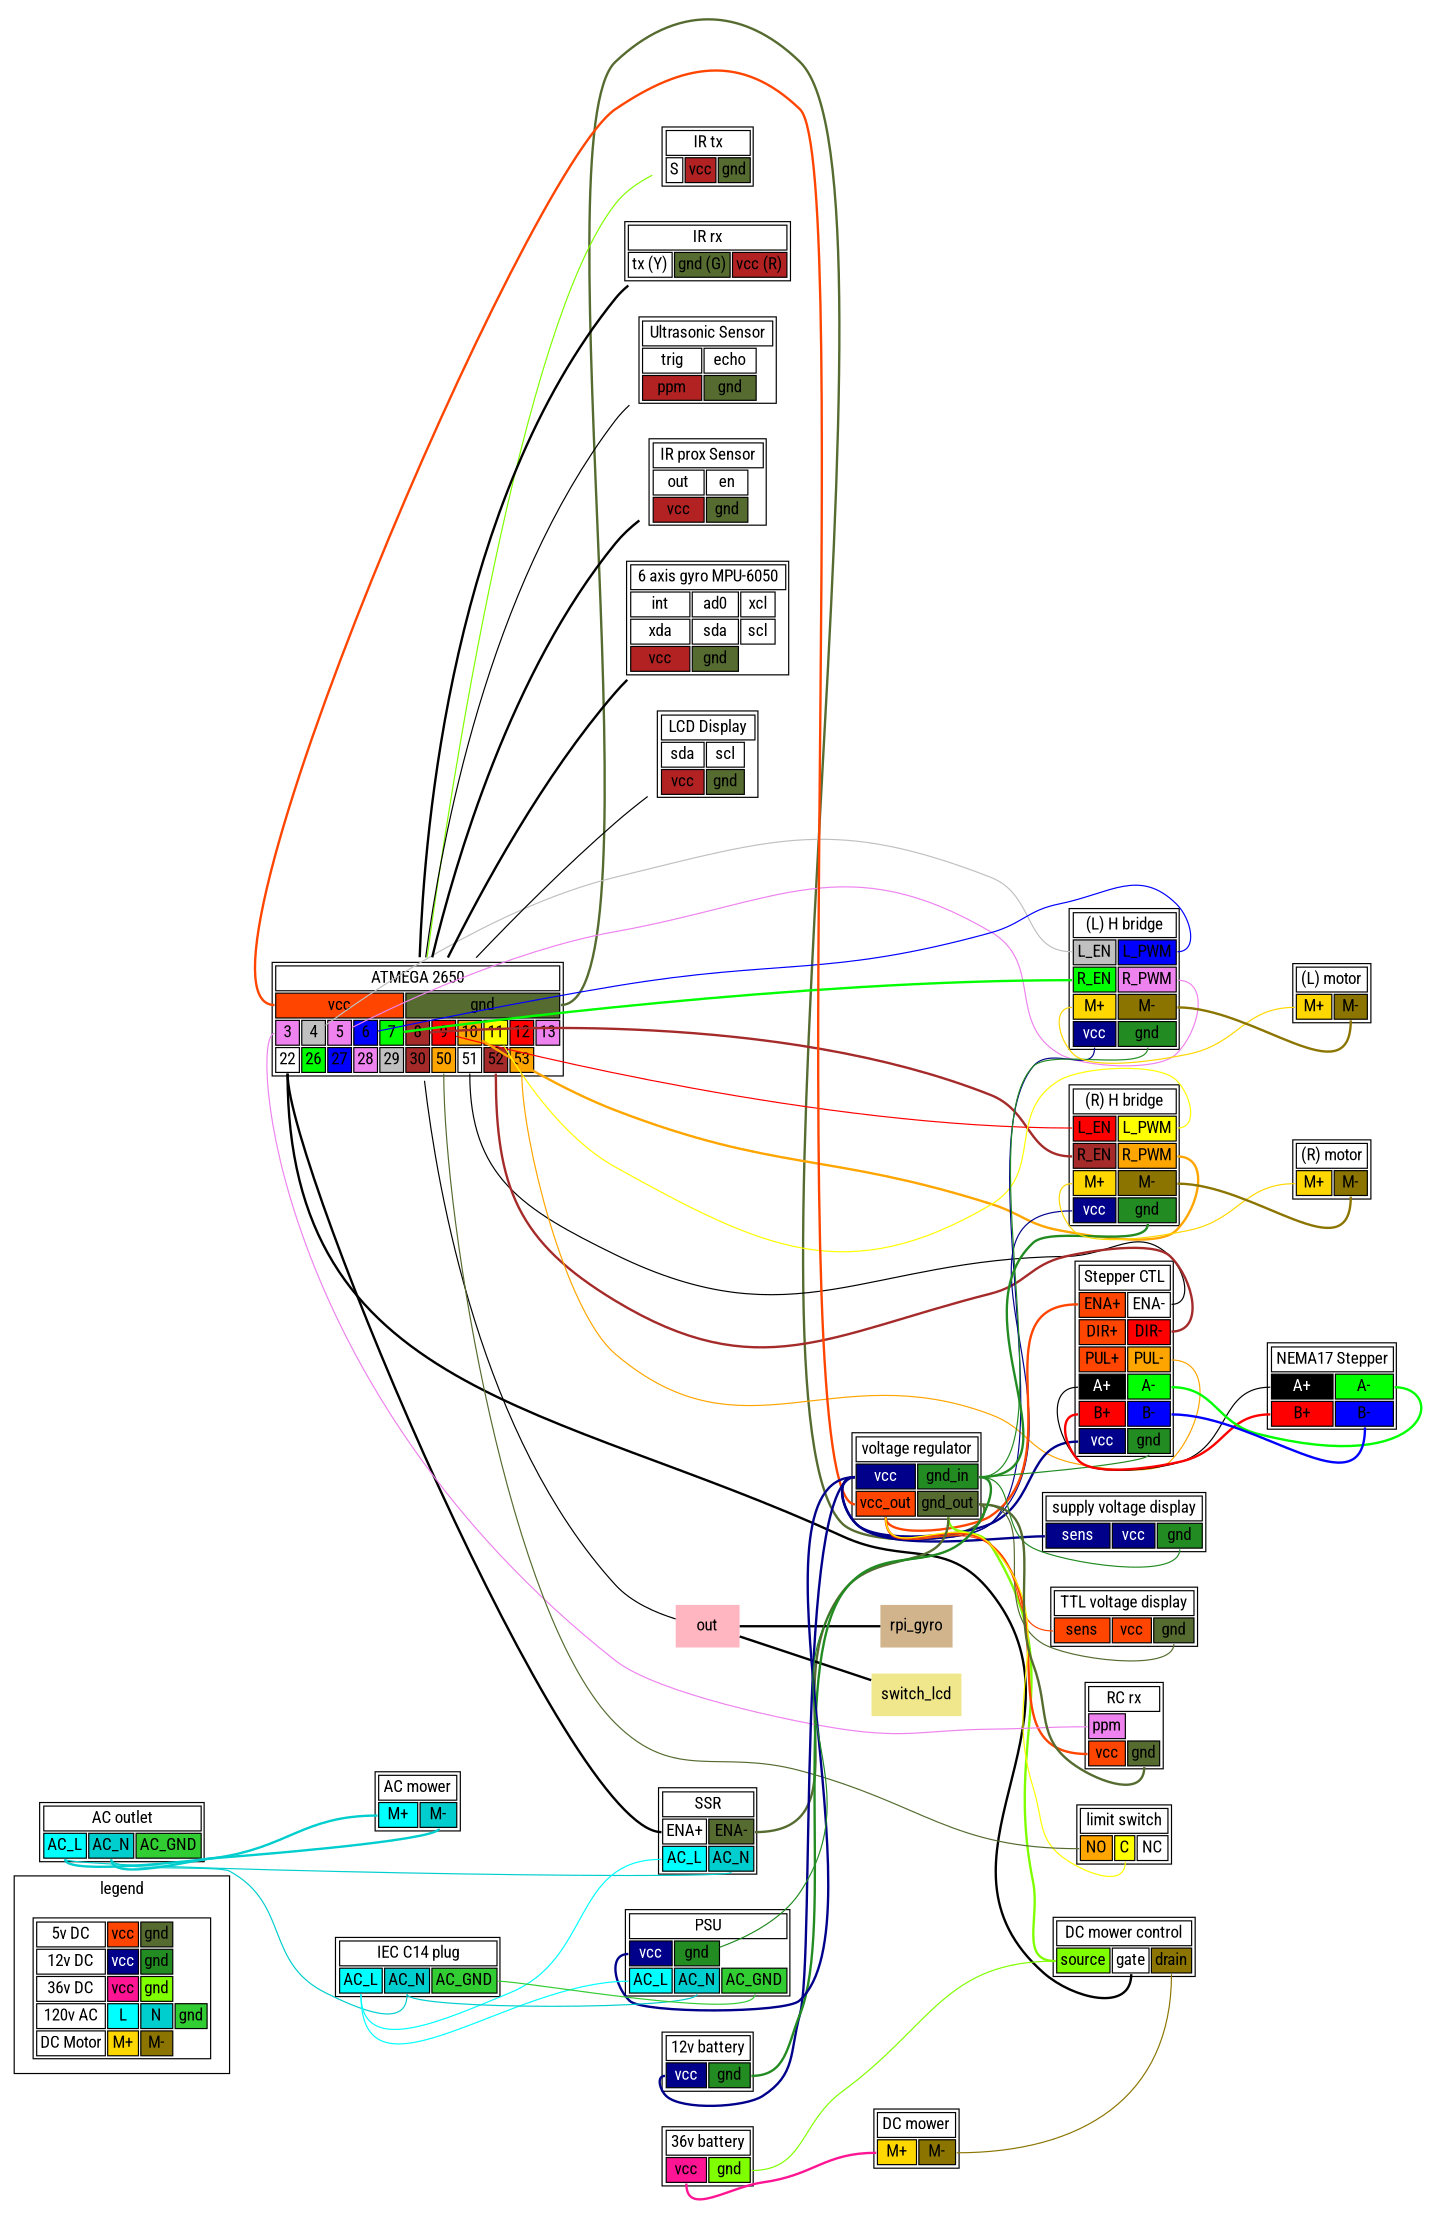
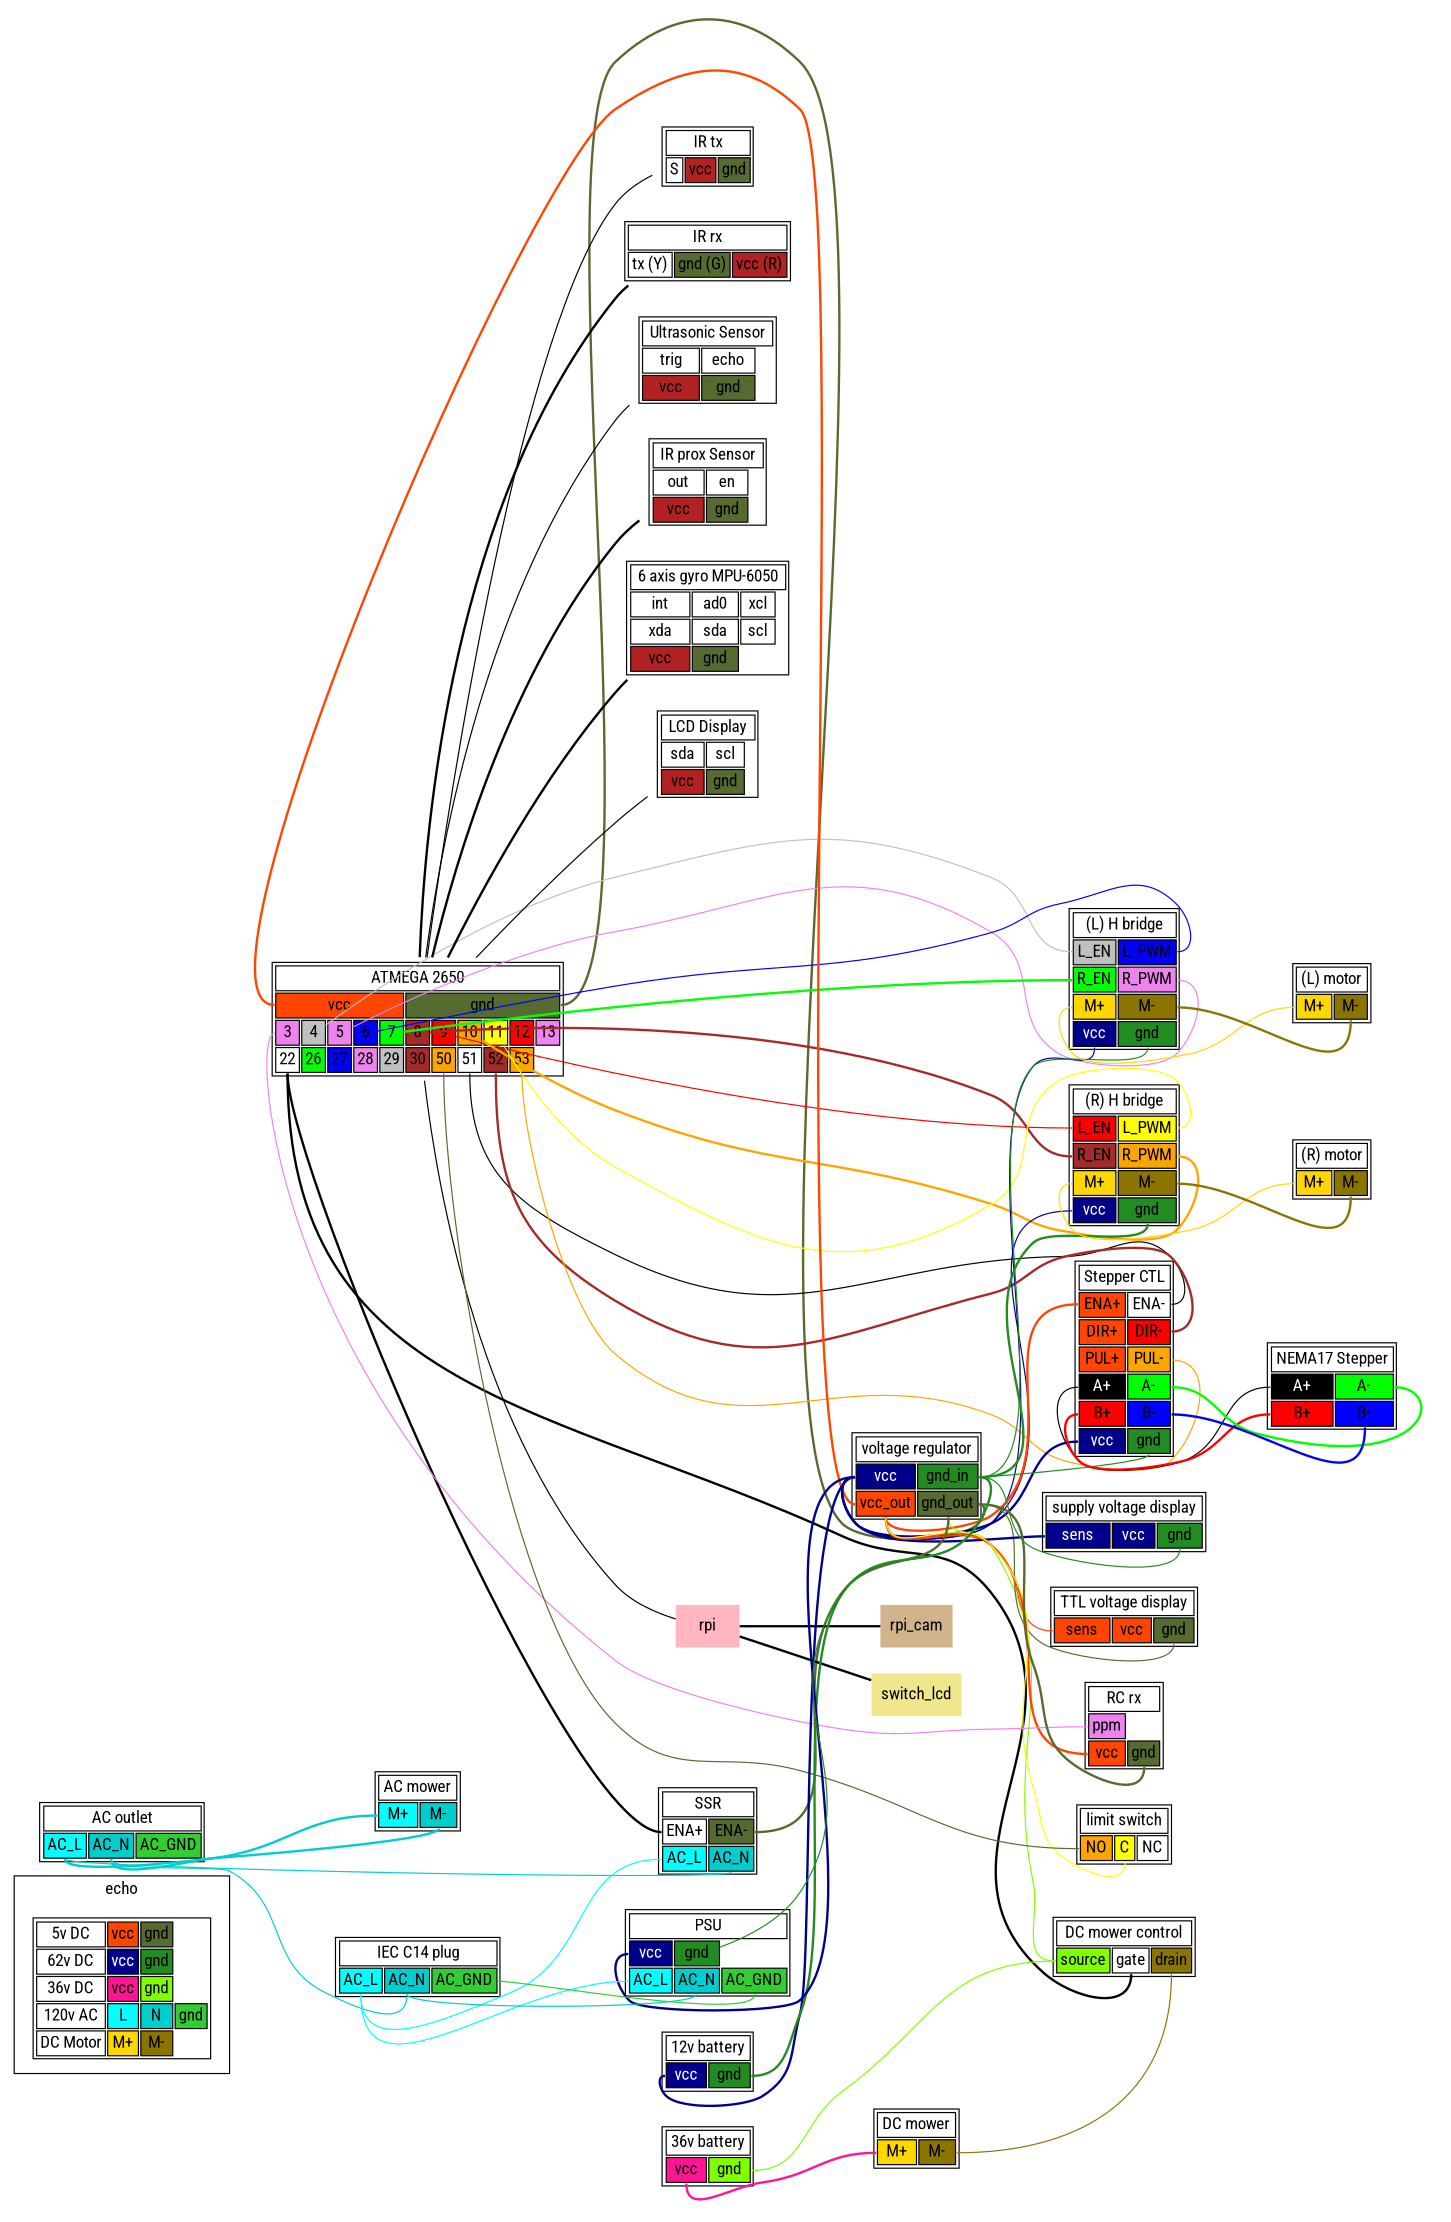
node "Ultrasonic Sensor": text "ppm" -> "vcc"
edge "IR tx" -- "ATMEGA 2650": color chartreuse -> black
node "out": label "out" -> "rpi"
node "rpi_gyro": label "rpi_gyro" -> "rpi_cam"
edge "voltage regulator" -- "DC mower control": style bold -> solid
cluster "legend": label "legend" -> "echo"
node "5v DC": text "12v DC" -> "62v DC"
